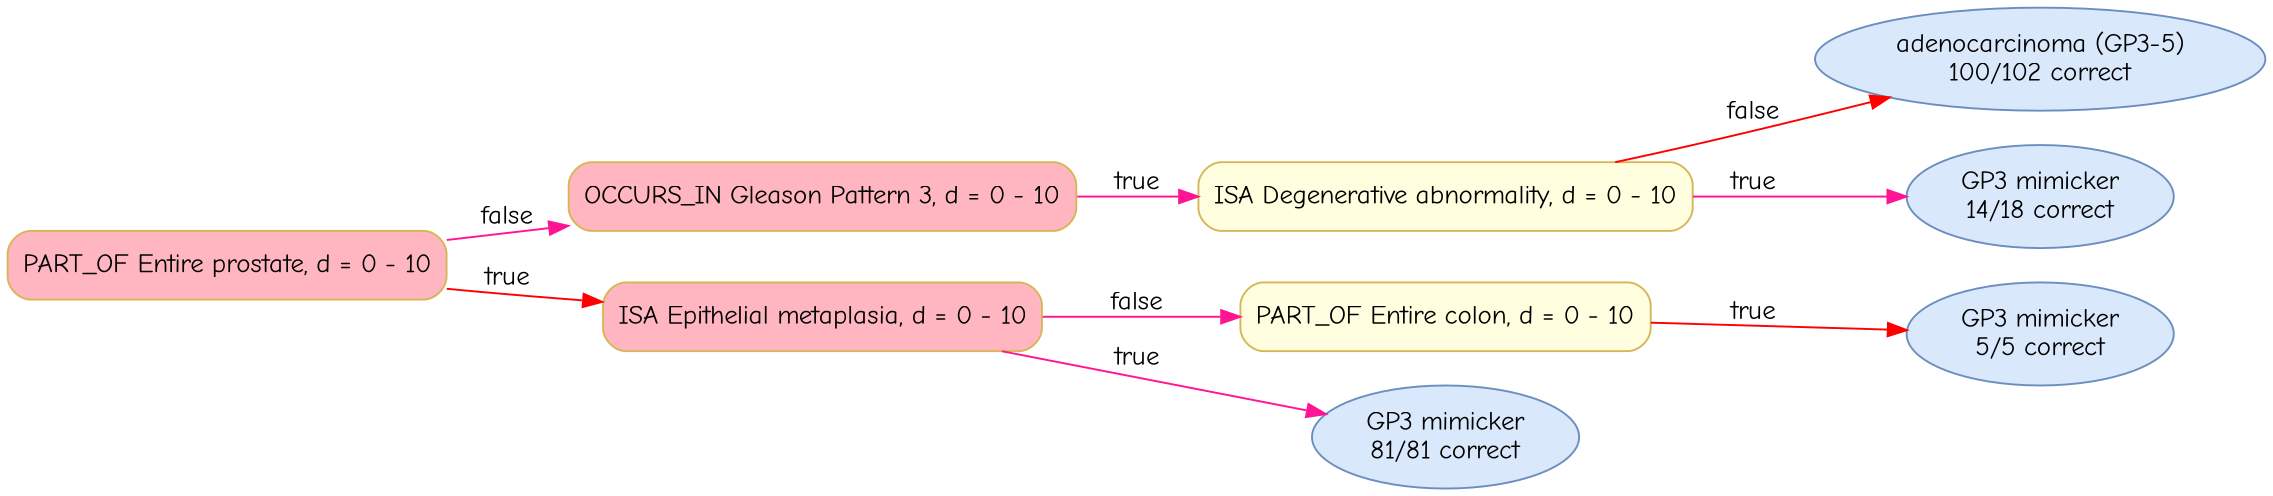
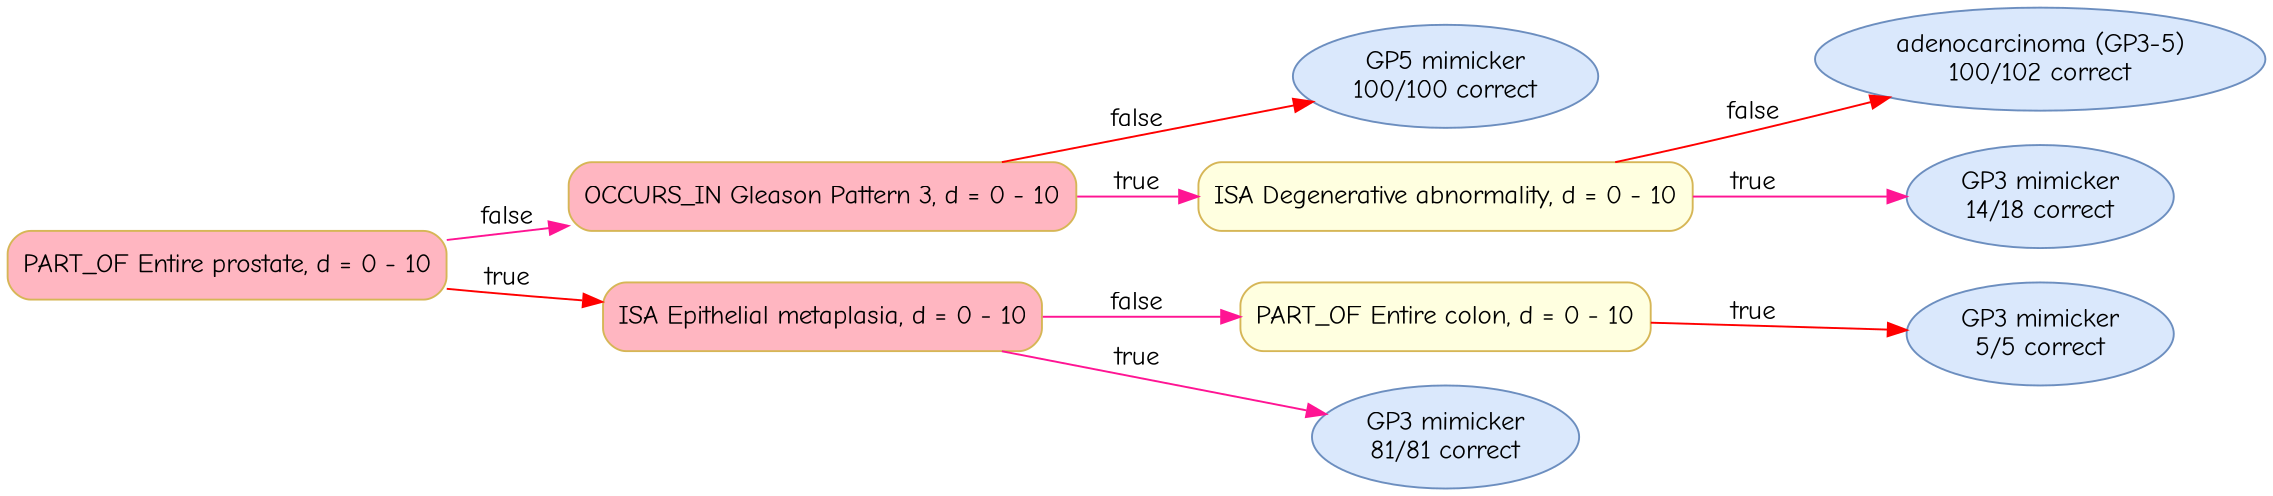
node "GP5 mimicker": added
